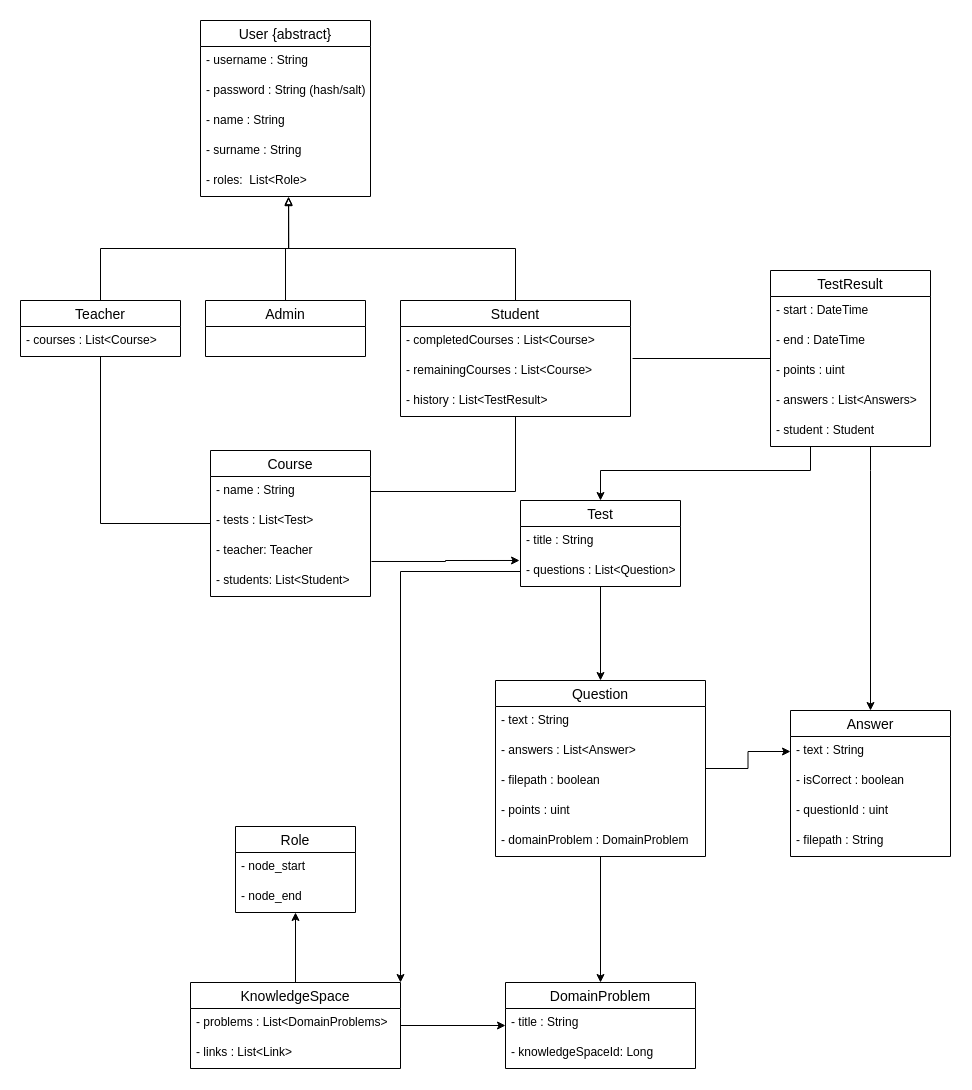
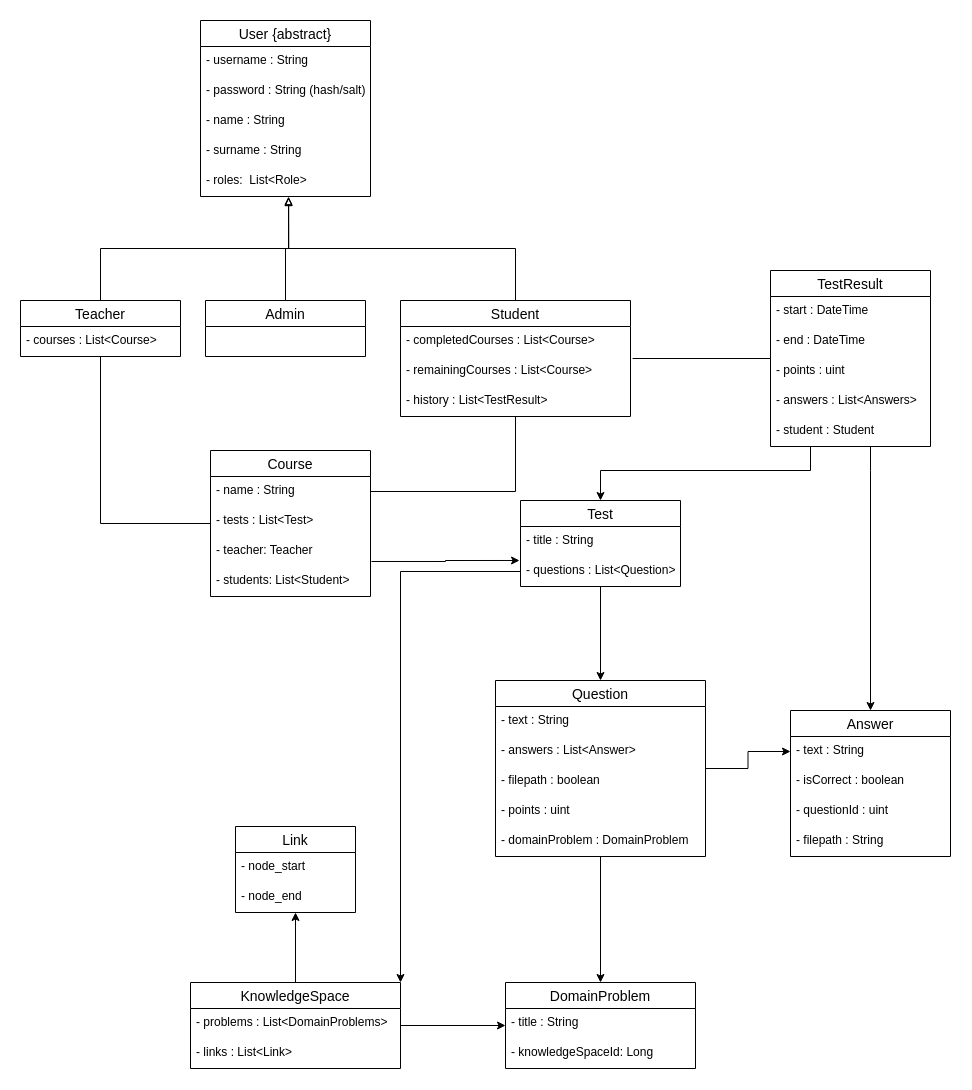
node "Role": label "Role" -> "Link"
